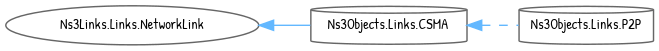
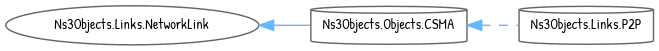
node "Ns3Links.Links.NetworkLink": label "Ns3Links.Links.NetworkLink" -> "Ns3Objects.Links.NetworkLink"
node "Ns3Objects.Links.CSMA": label "Ns3Objects.Links.CSMA" -> "Ns3Objects.Objects.CSMA"
